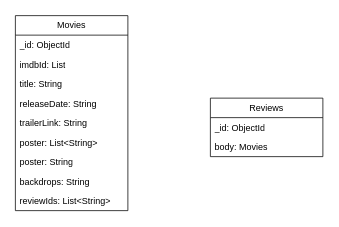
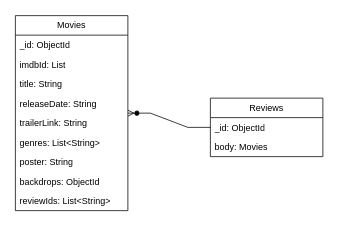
edge "Reviews" -> "Movies": added
node "poster: List<String>": label "poster: List<String>" -> "genres: List<String>"
node "backdrops: String": label "backdrops: String" -> "backdrops: ObjectId"
